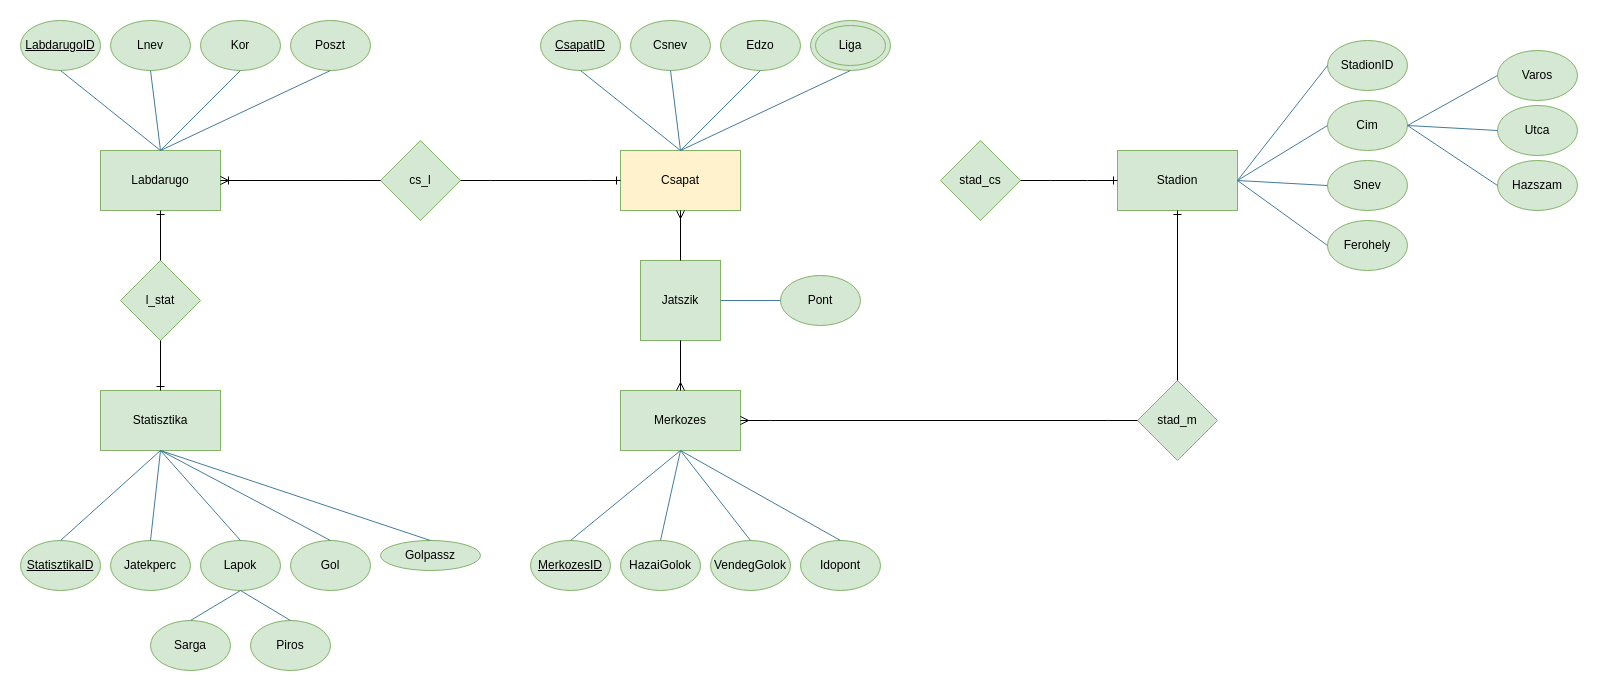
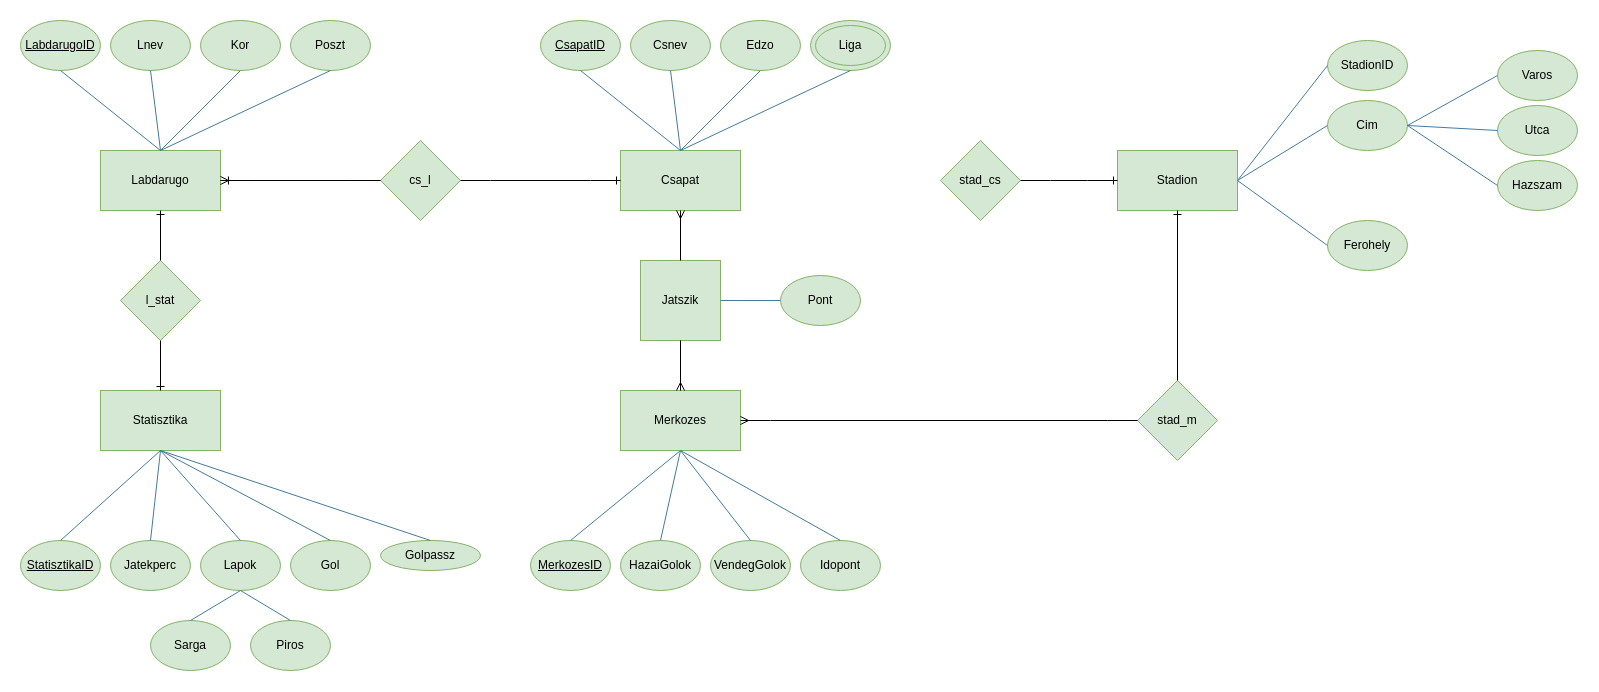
node "Csapat": fillcolor #fff2cc -> #d5e8d4
edge "Stadion" -- "Snev": removed
node "Snev": removed
